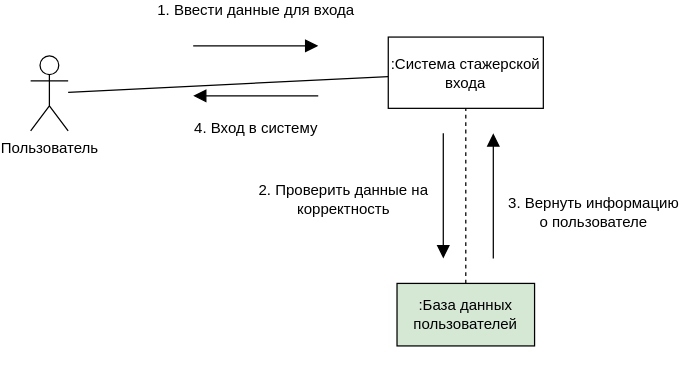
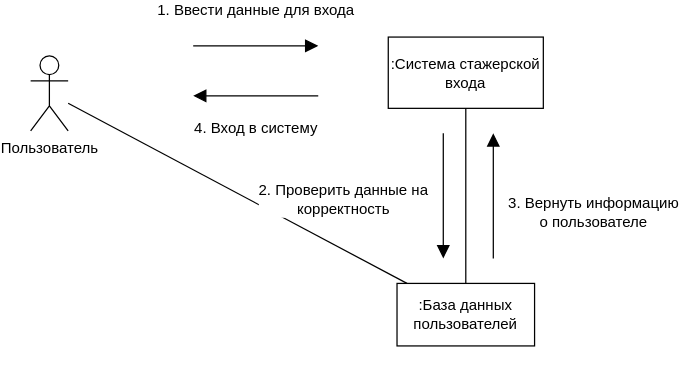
edge ":Система стажерской входа" -- "Пользователь": now ":База данных пользователей" -- "Пользователь"
edge ":Система стажерской входа" -- ":База данных пользователей": style dashed -> solid
node ":База данных пользователей": fillcolor #d5e8d4 -> #ffffff
